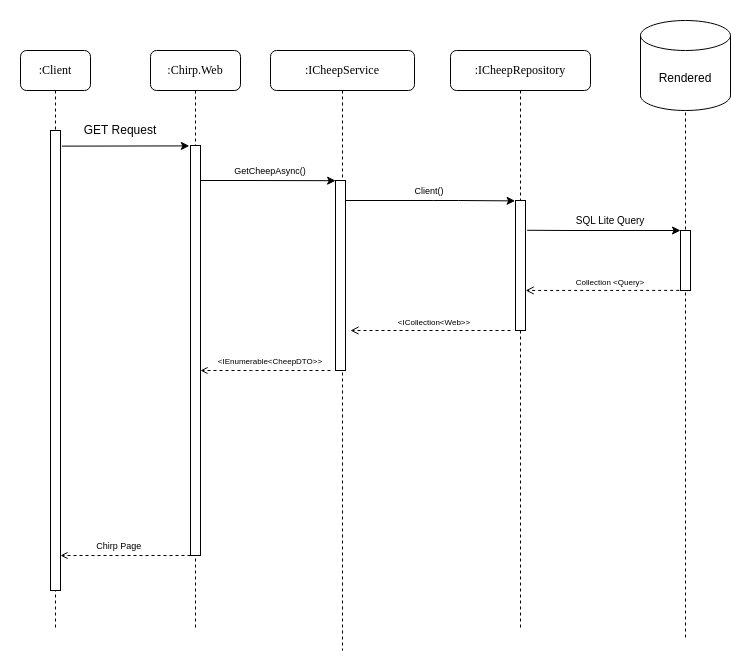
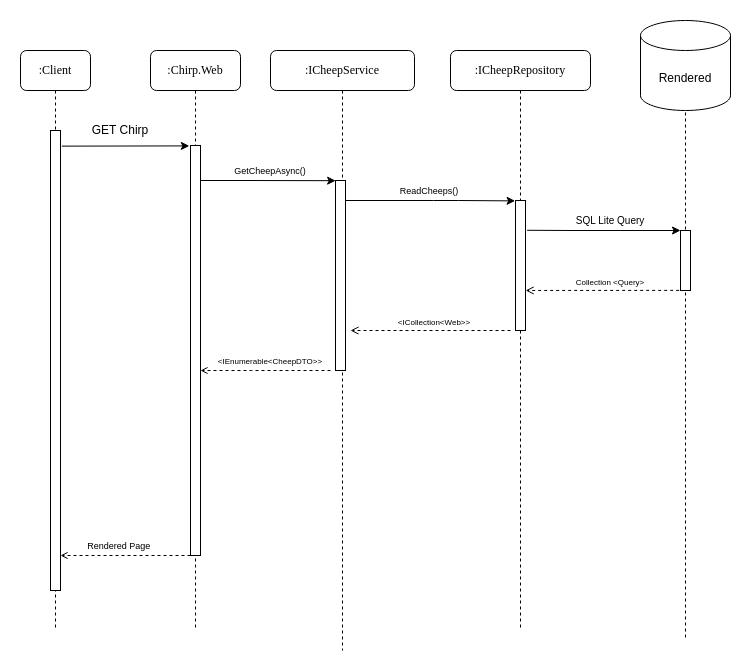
node "GET Request": label "GET Request" -> "GET Chirp"
node "Client()": label "Client()" -> "ReadCheeps()"
node "Chirp Page": label "Chirp Page" -> "Rendered Page"
